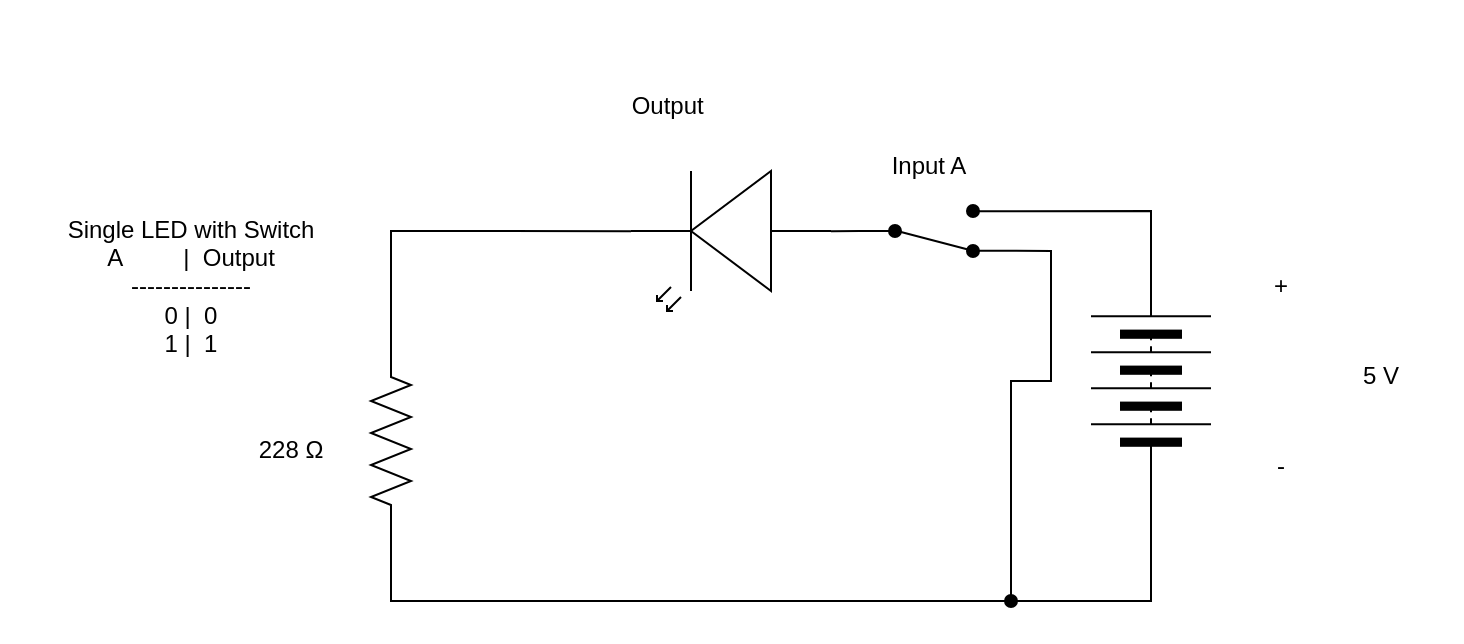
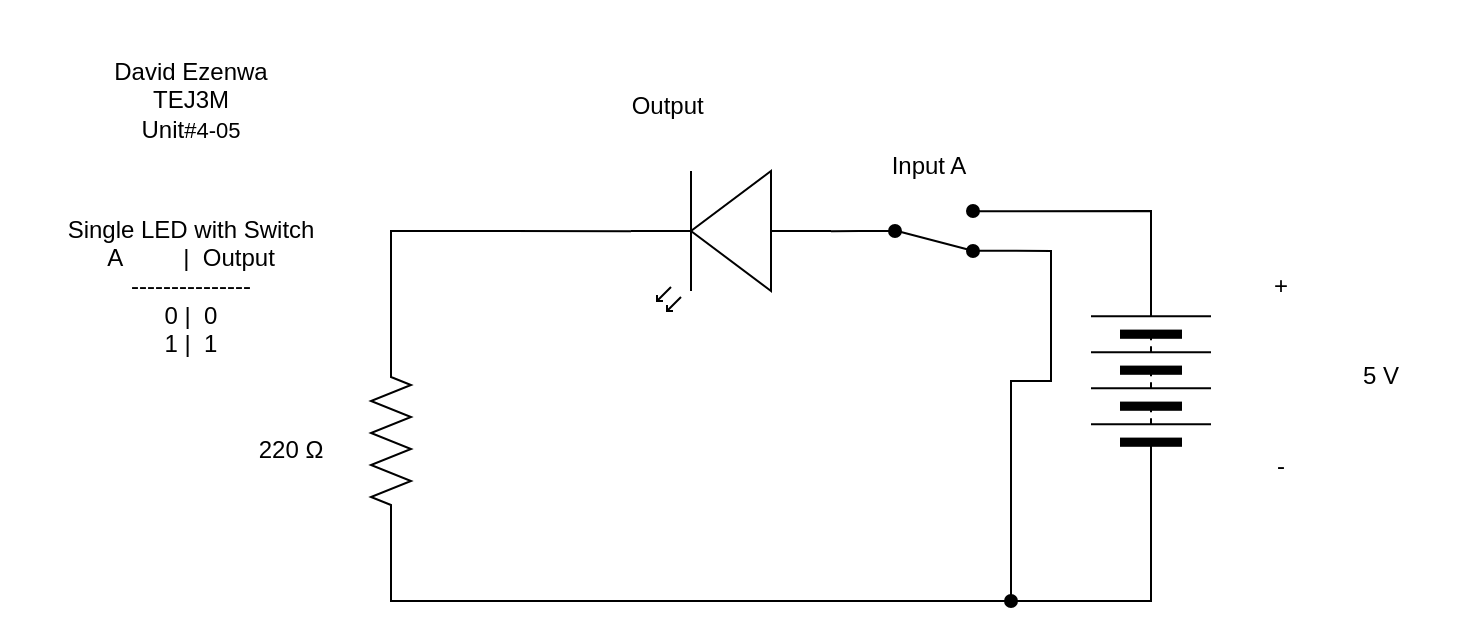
node "David Ezenwa TEJ3M Unit#4-05": added
node "228 Ω": label "228 Ω" -> "220 Ω"
